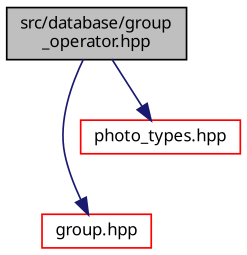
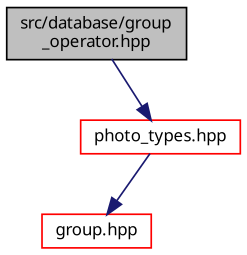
edge "src/database/group _operator.hpp" -> "group.hpp": now "photo_types.hpp" -> "group.hpp"
